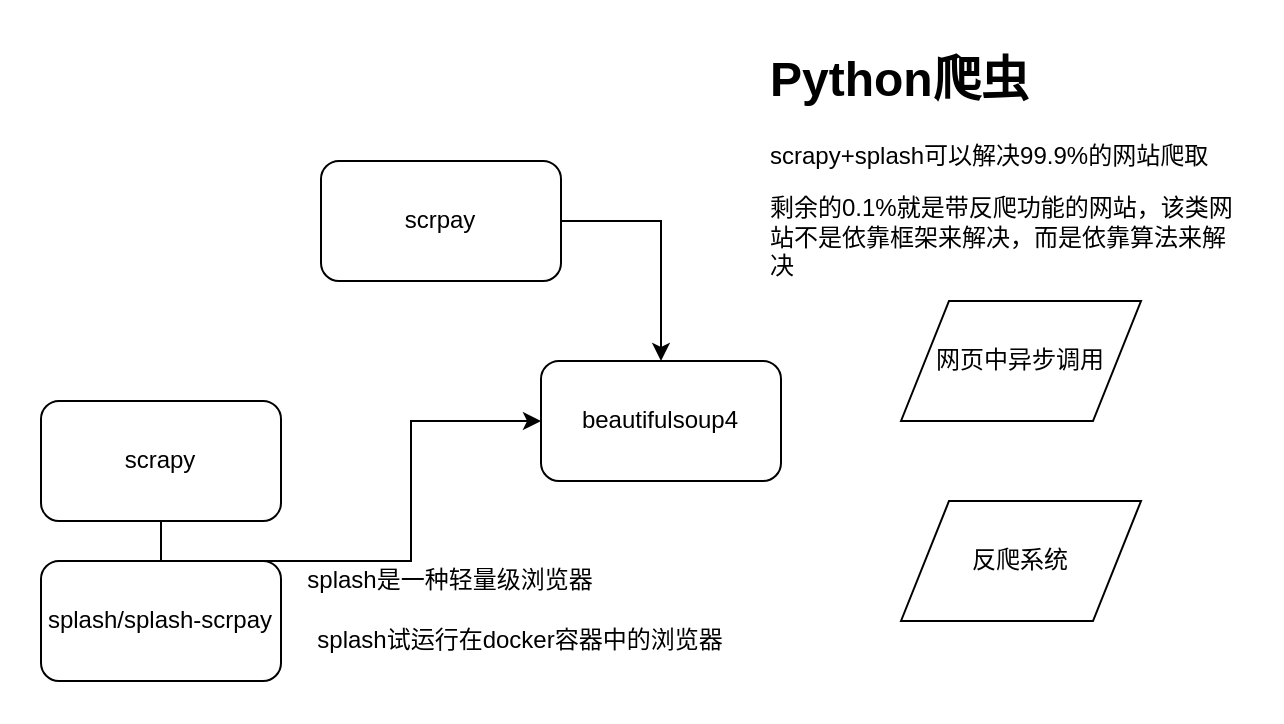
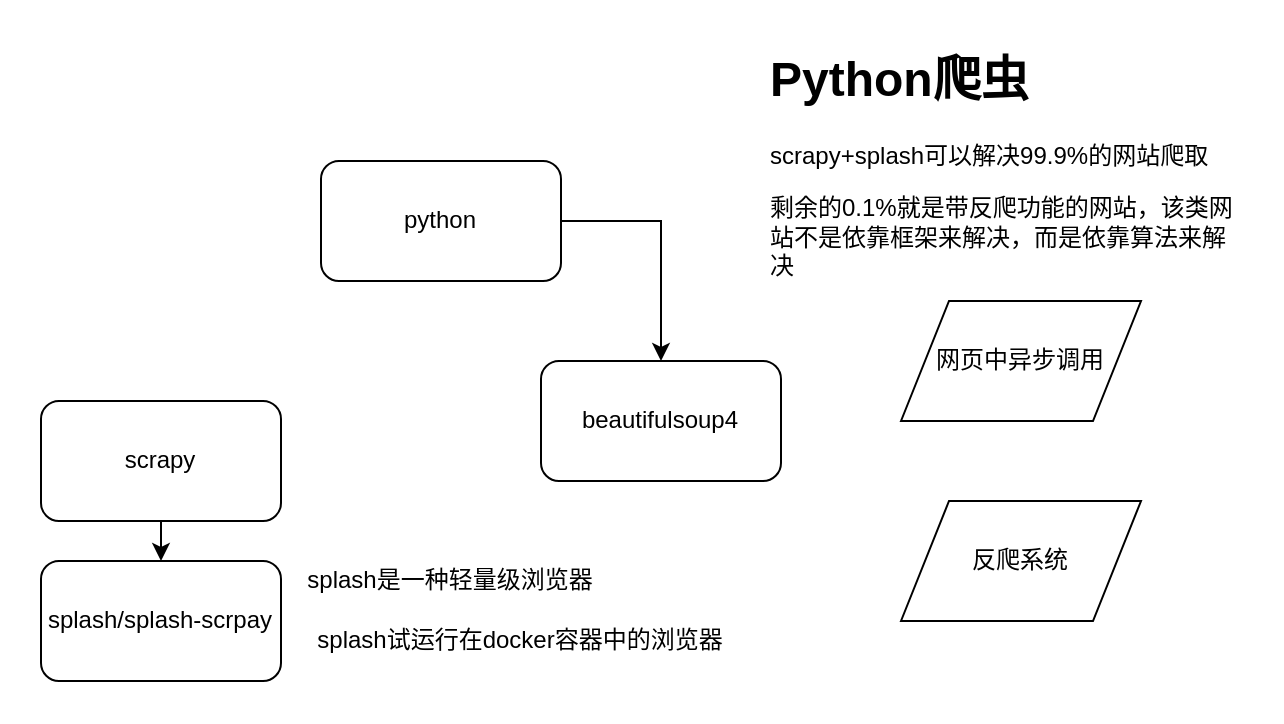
node "scrpay": label "scrpay" -> "python"
edge "scrapy" -> "beautifulsoup4": now "scrapy" -> "splash/splash-scrpay"
